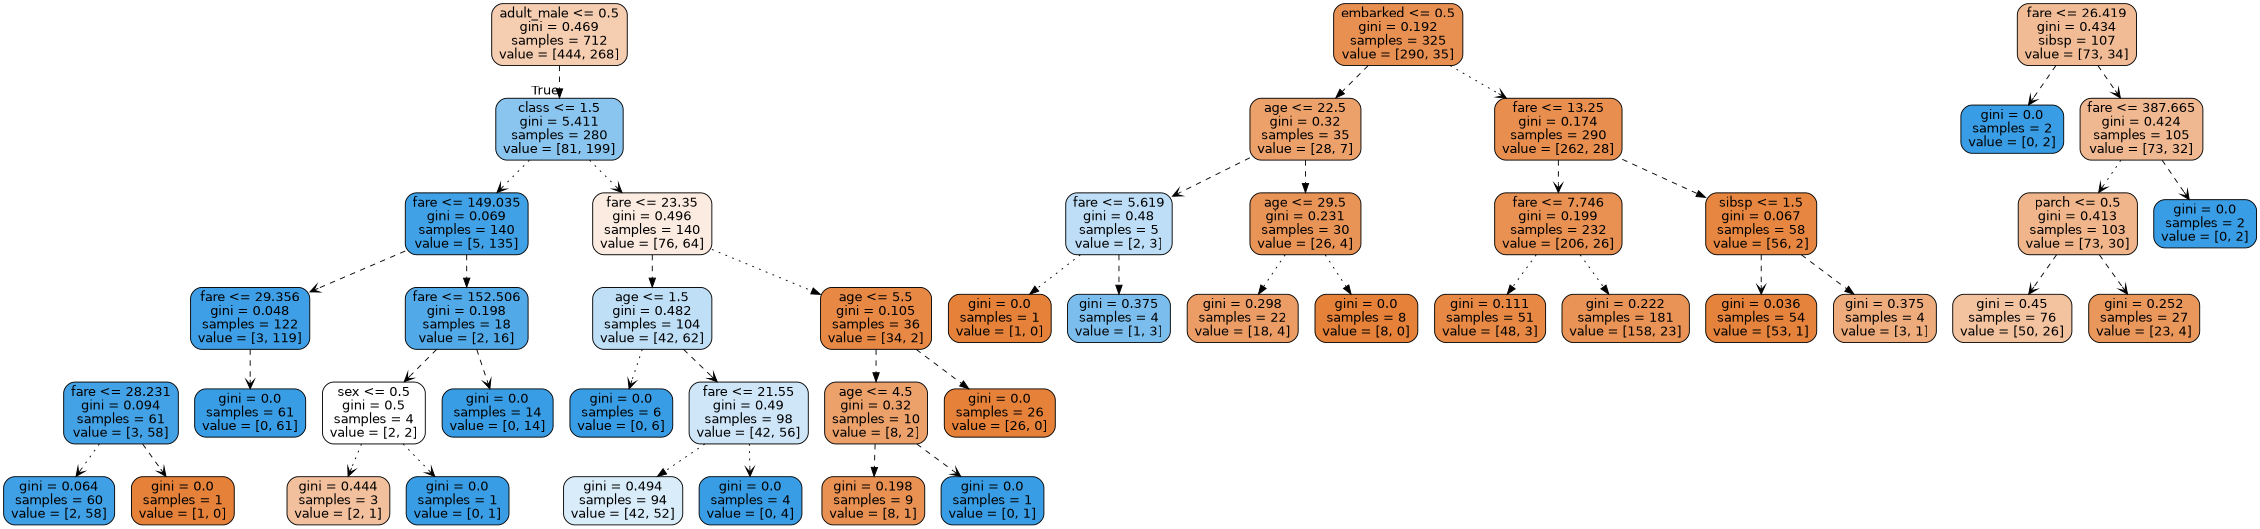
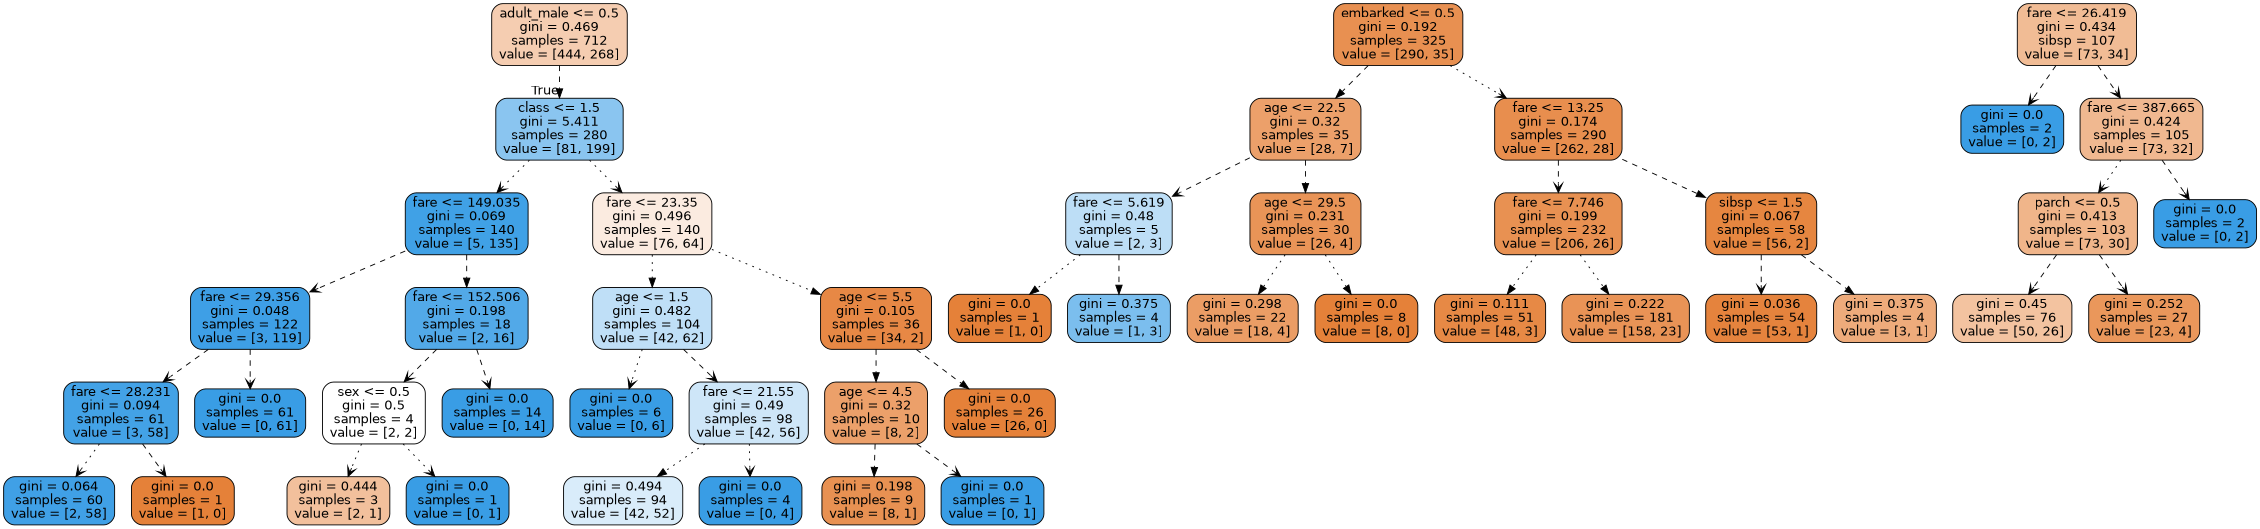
edge "fare <= 23.35 gini = 0.496 samples = 140 value = [76, 64]" -> "age <= 1.5 gini = 0.482 samples = 104 value = [42, 62]": style dashed -> dotted
edge "fare <= 29.356 gini = 0.048 samples = 122 value = [3, 119]" -> "fare <= 28.231 gini = 0.094 samples = 61 value = [3, 58]": added
